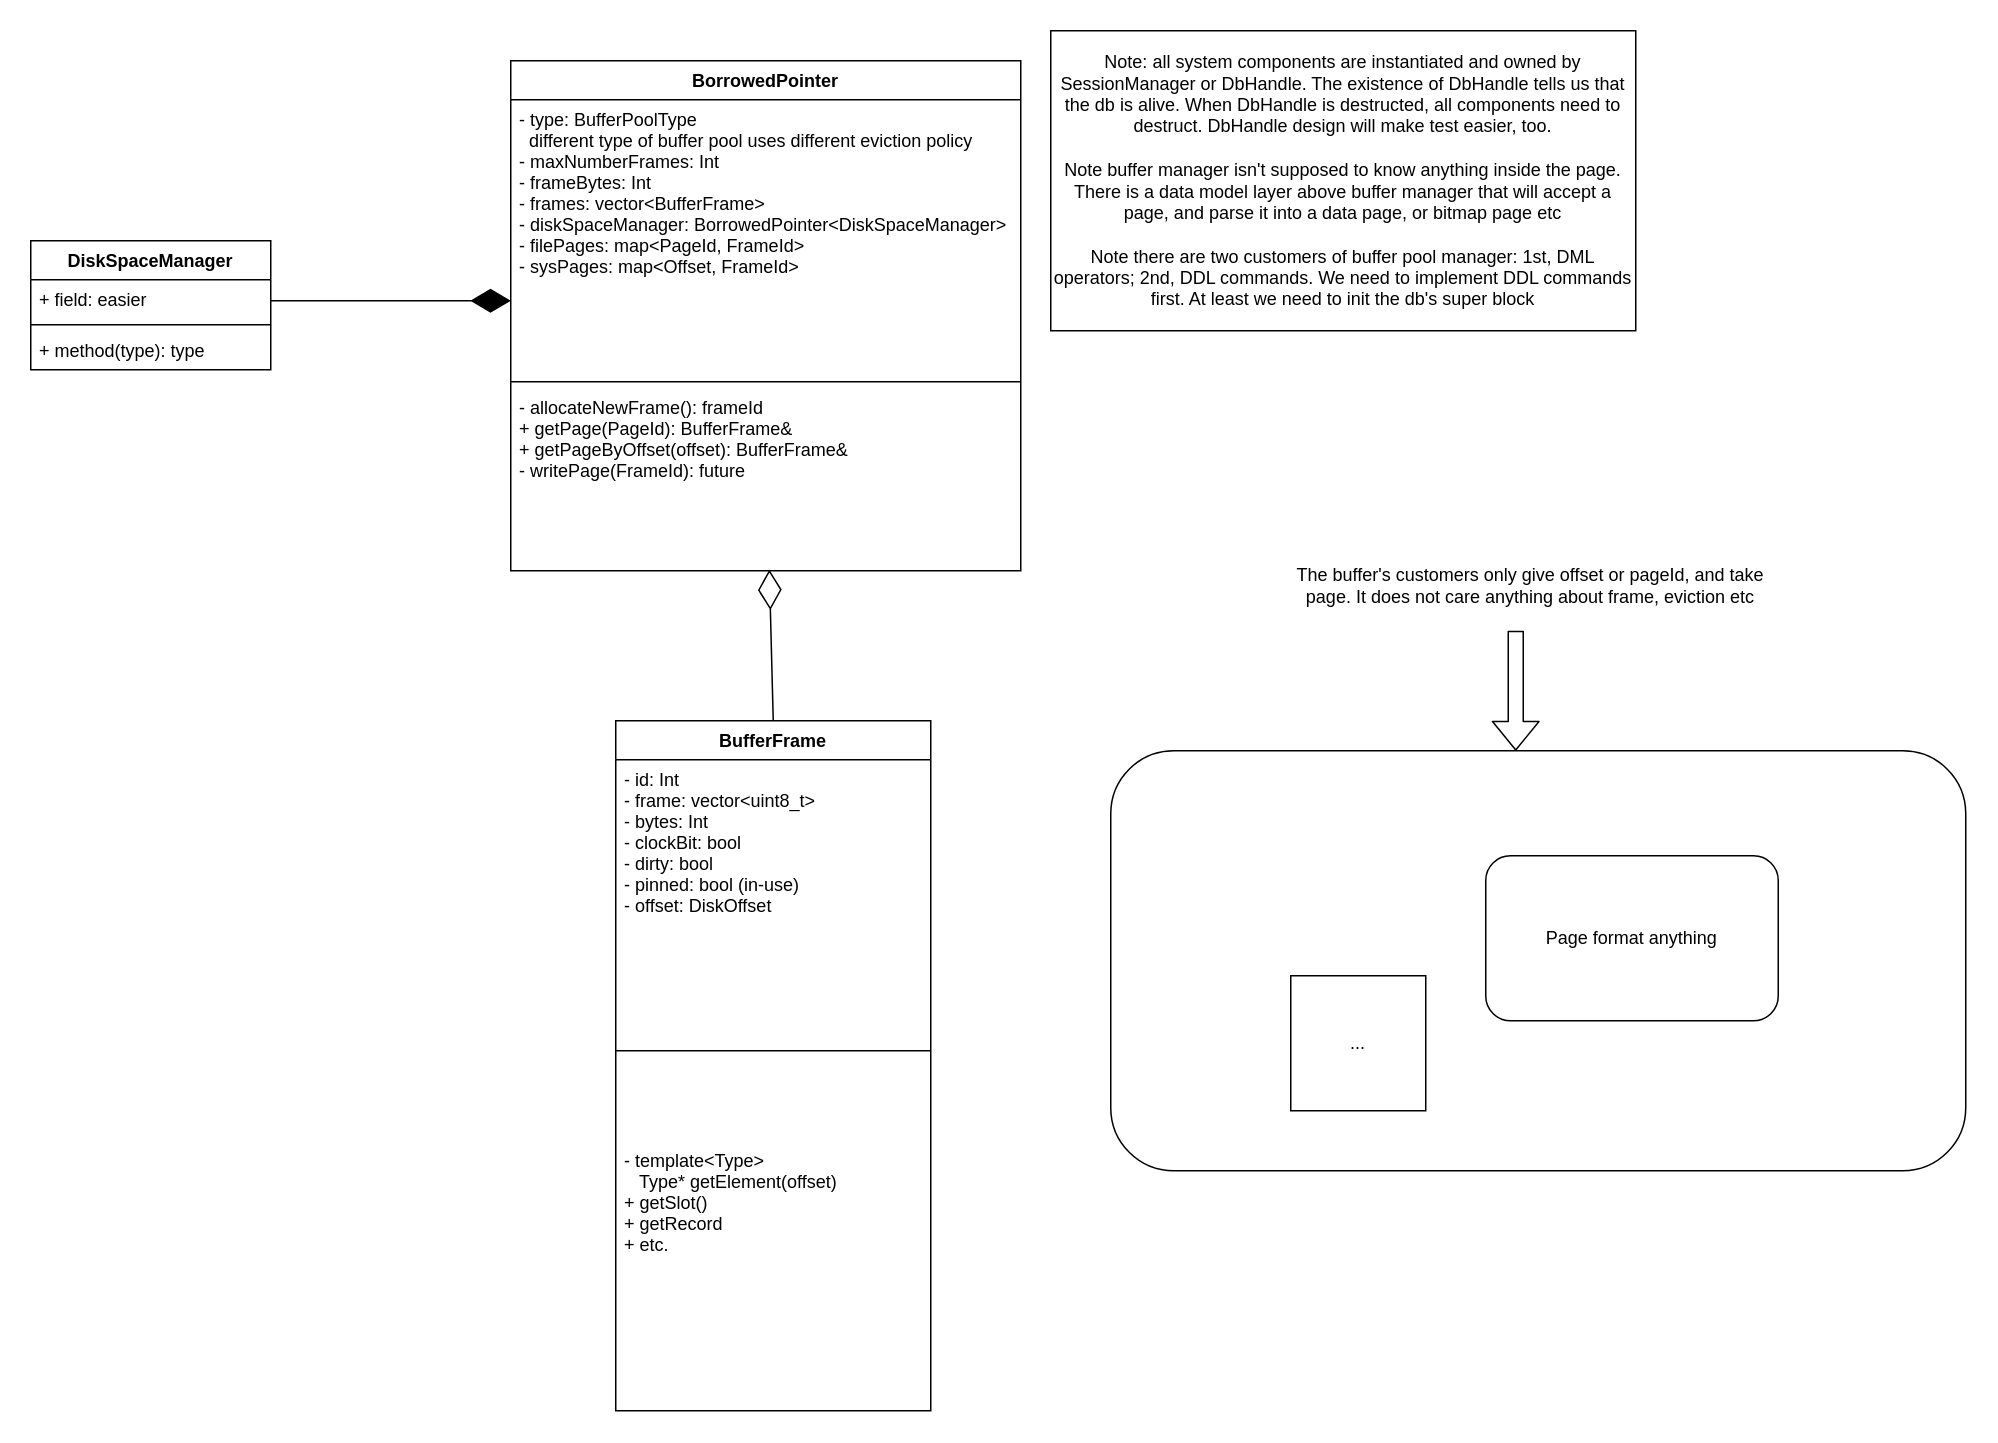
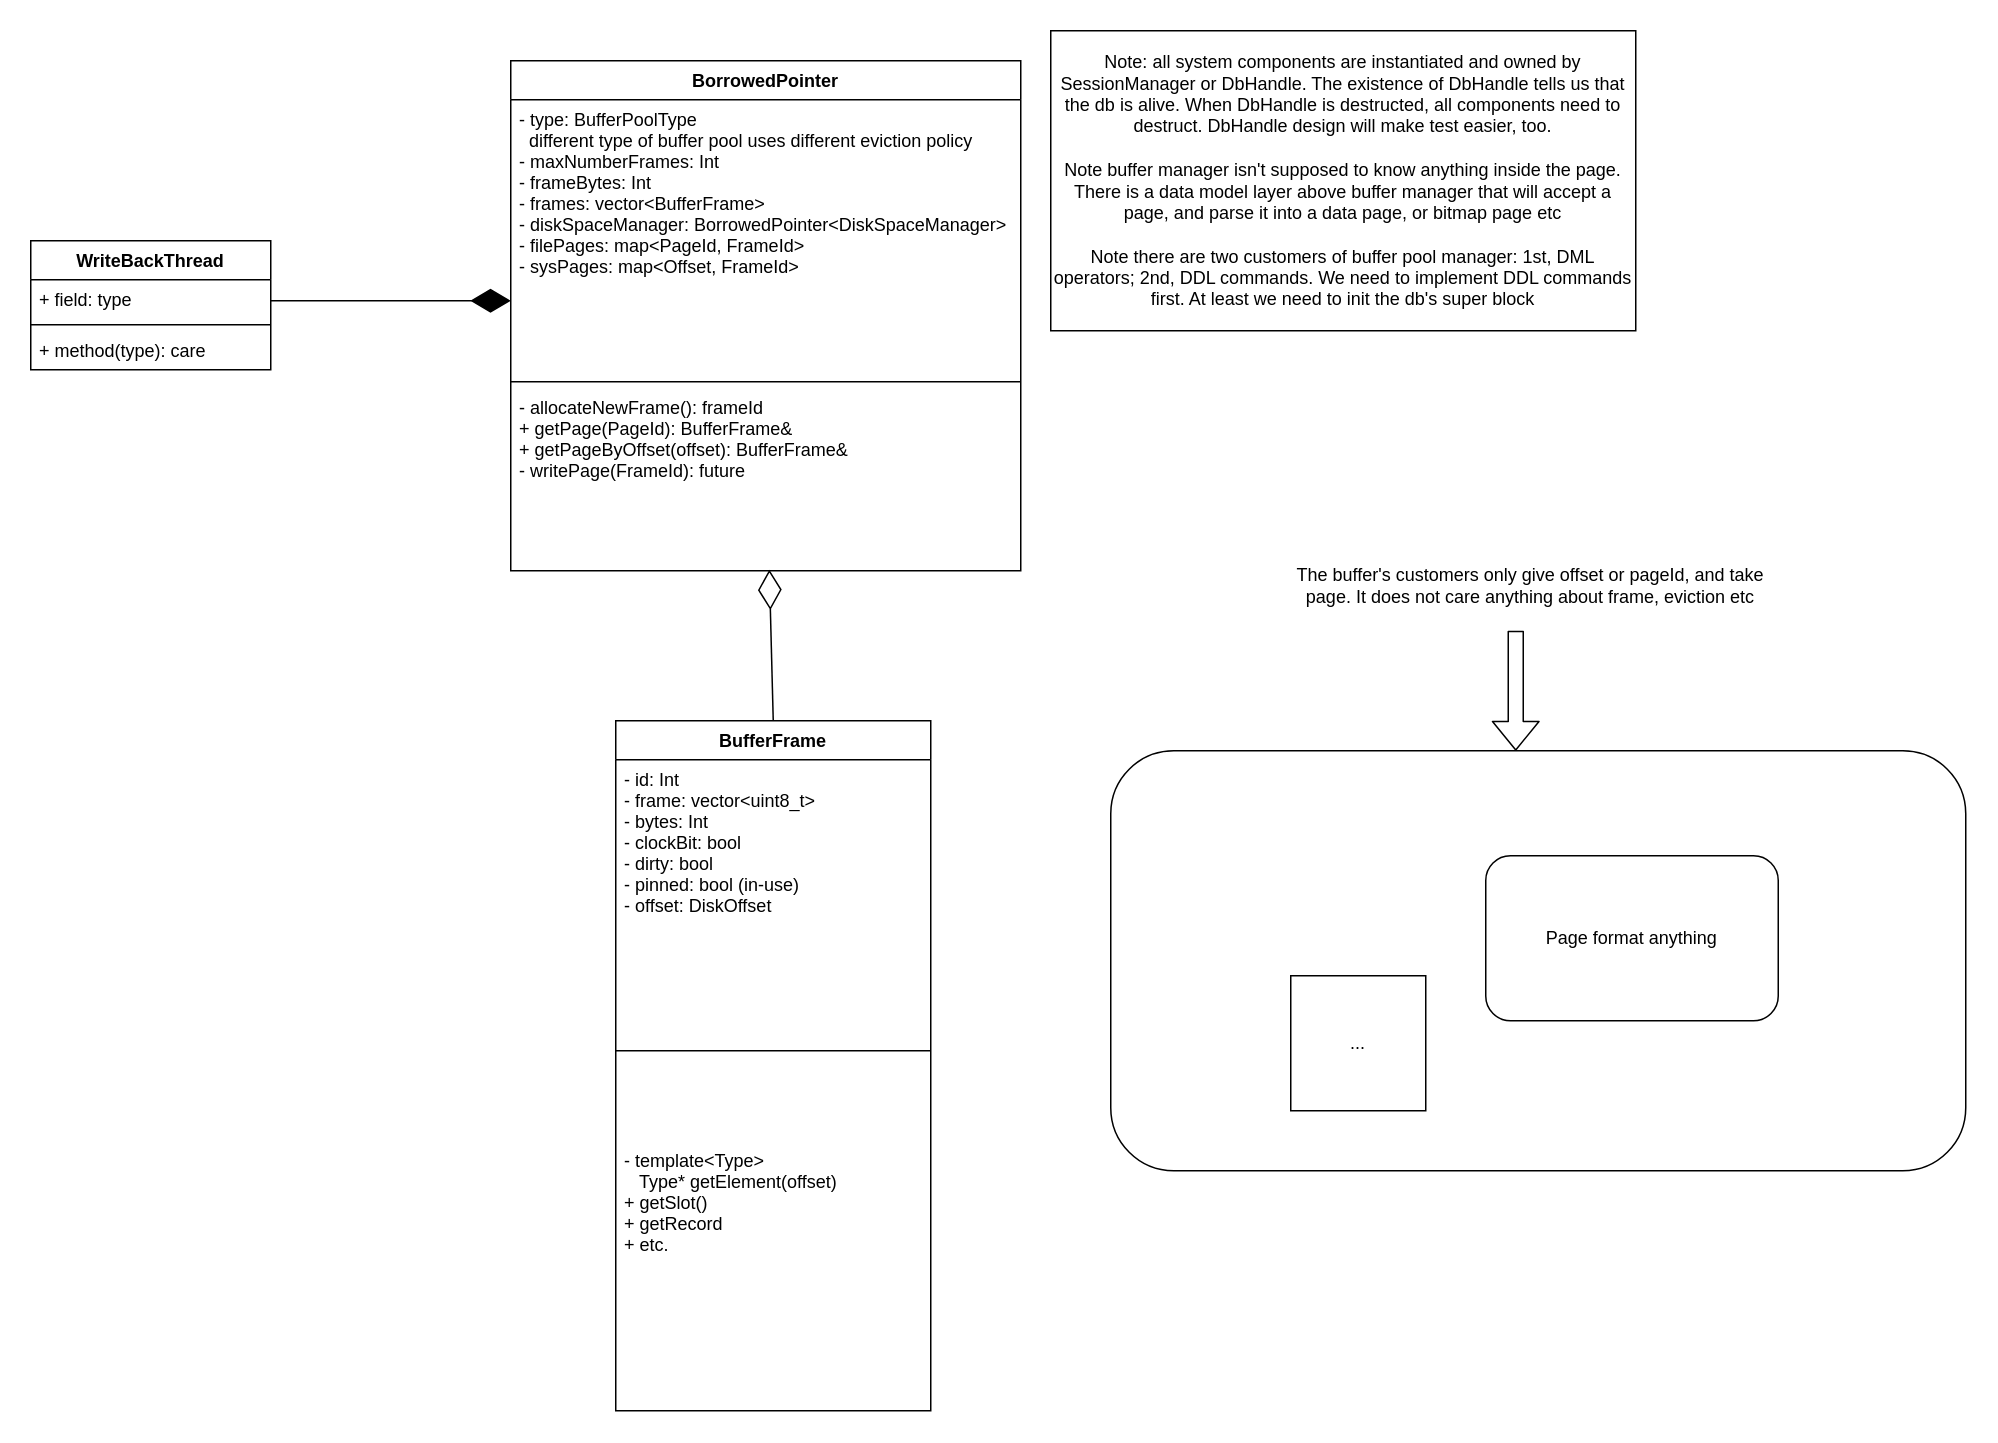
node "DiskSpaceManager": label "DiskSpaceManager" -> "WriteBackThread"
node "+ field: easier": label "+ field: easier" -> "+ field: type"
node "+ method(type): type": label "+ method(type): type" -> "+ method(type): care"
